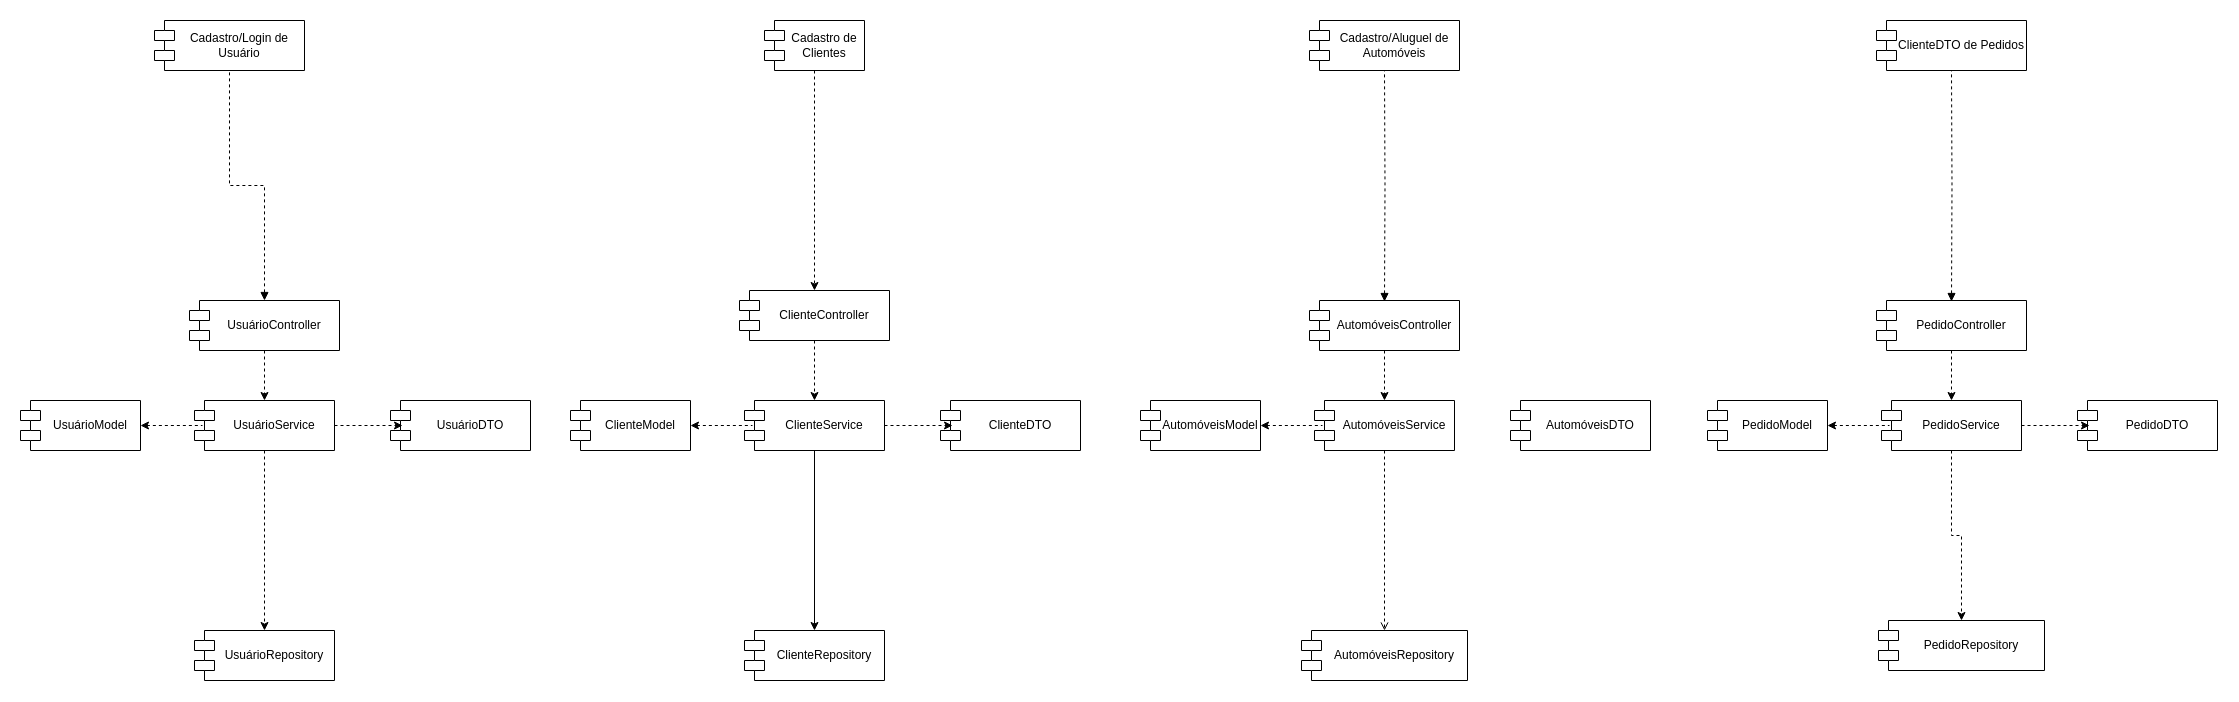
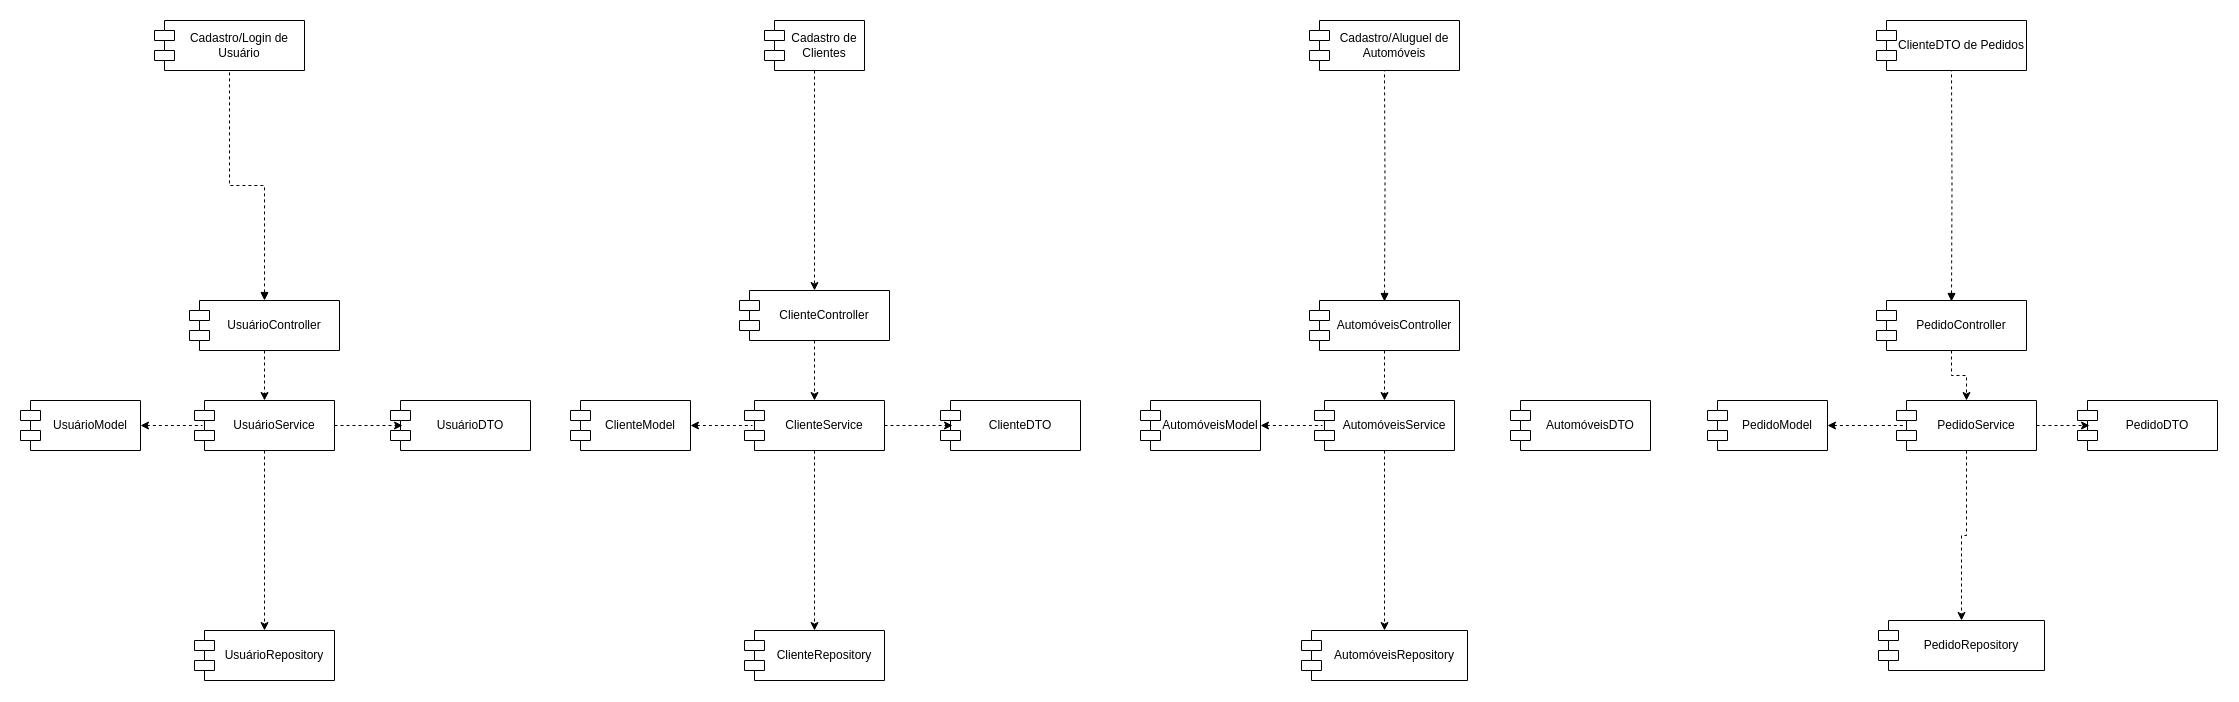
node "PedidoService": moved (1952, 426) -> (1967, 426)
edge "ClienteService" -> "ClienteRepository": style solid -> dashed
edge "AutomóveisService" -> "AutomóveisRepository": arrowhead open -> classic
